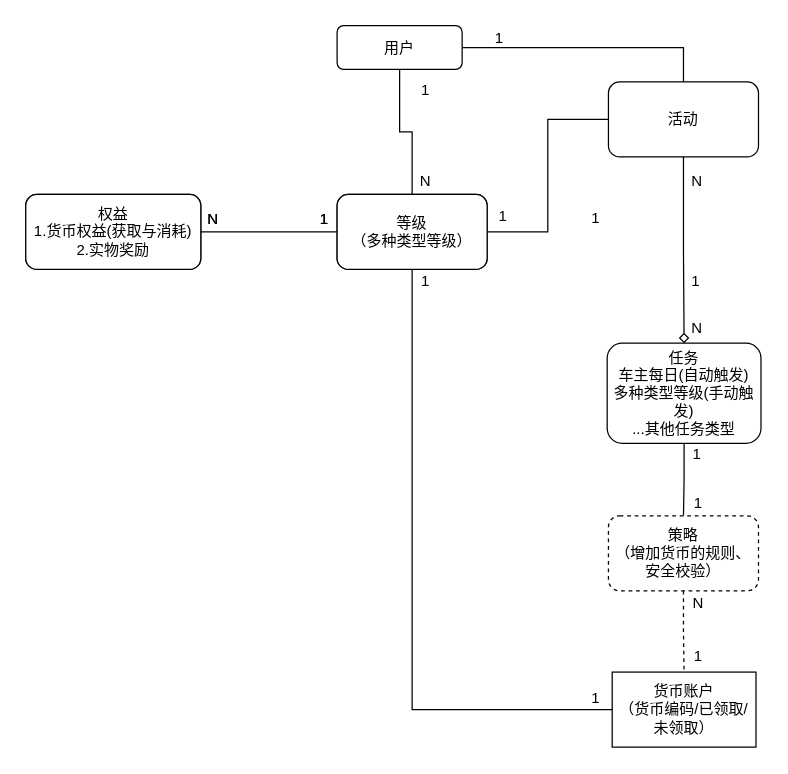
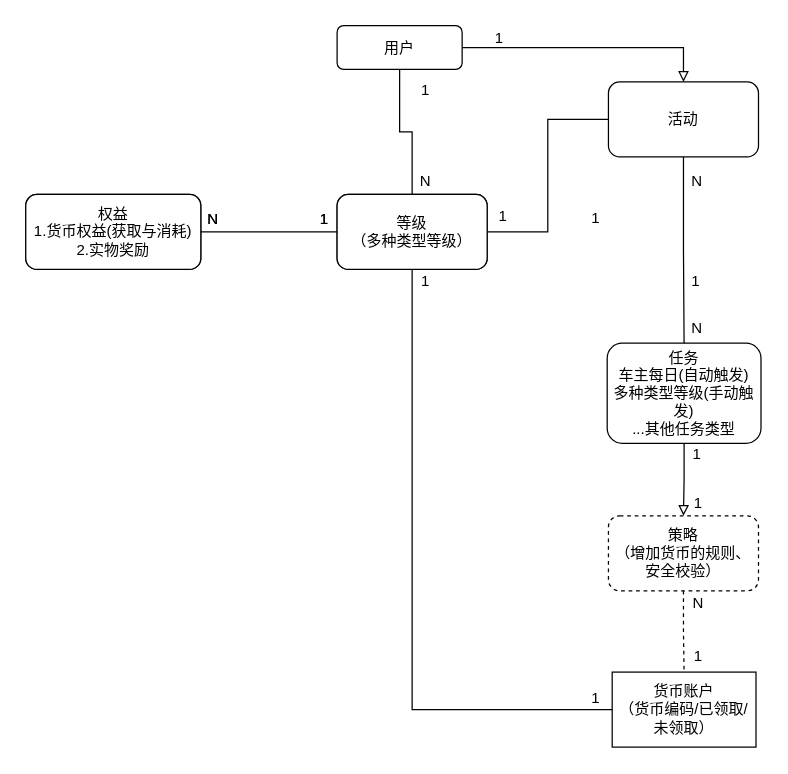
edge "用户" -- "活动": arrowhead none -> block
edge "活动" -> "任务 车主每日(自动触发) 多种类型等级(手动触发) ...其他任务类型": arrowhead diamond -> none
edge "任务 车主每日(自动触发) 多种类型等级(手动触发) ...其他任务类型" -- "策略 （增加货币的规则、安全校验）": arrowhead none -> block
